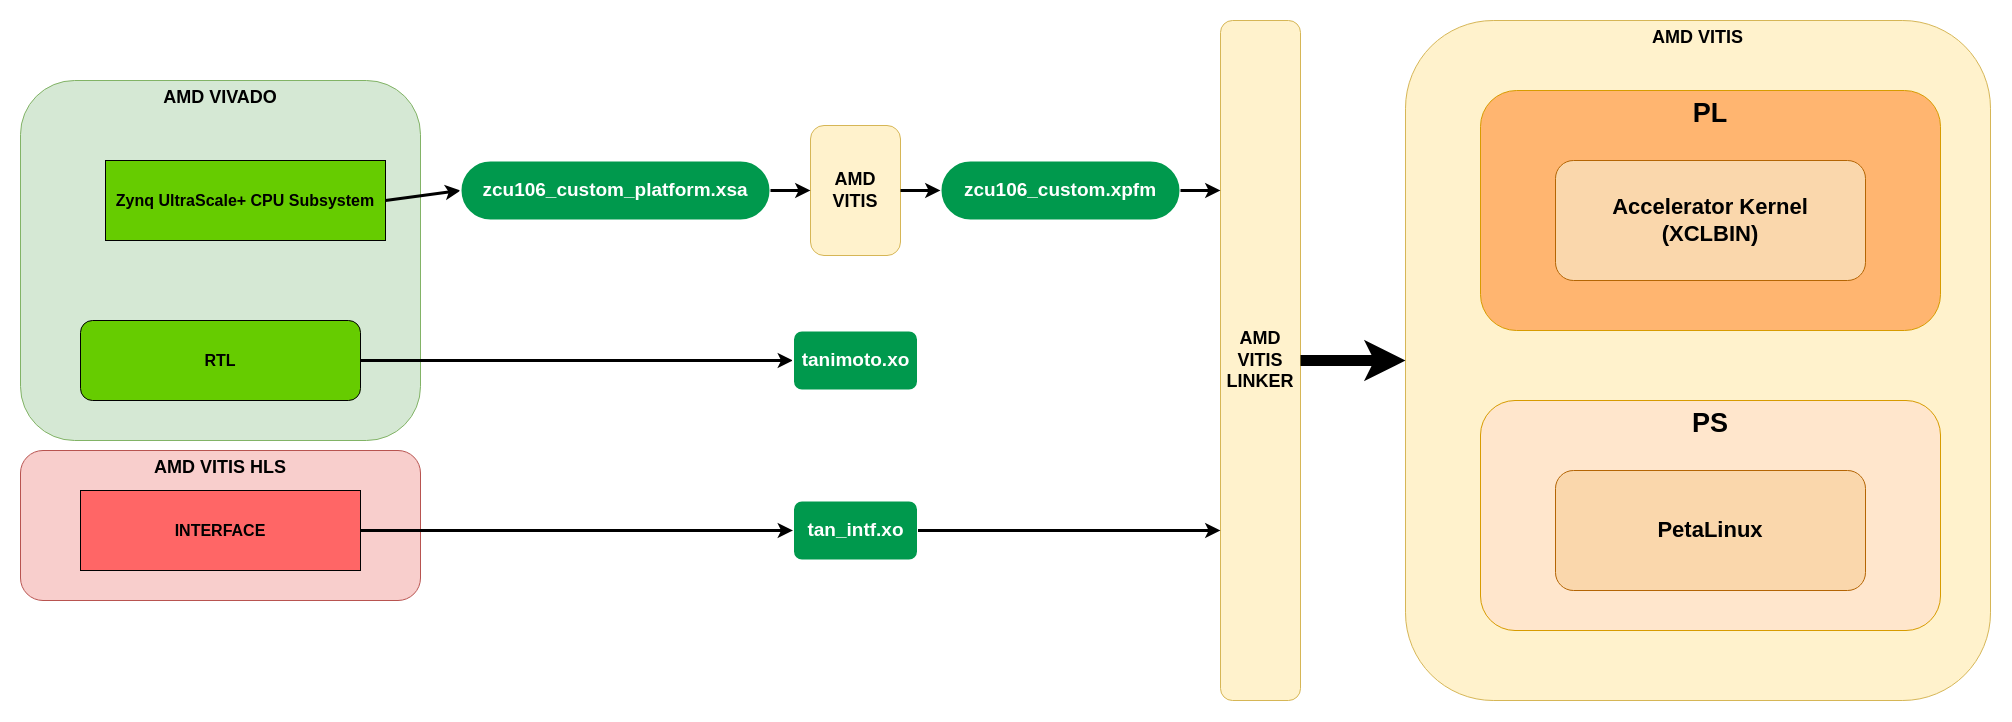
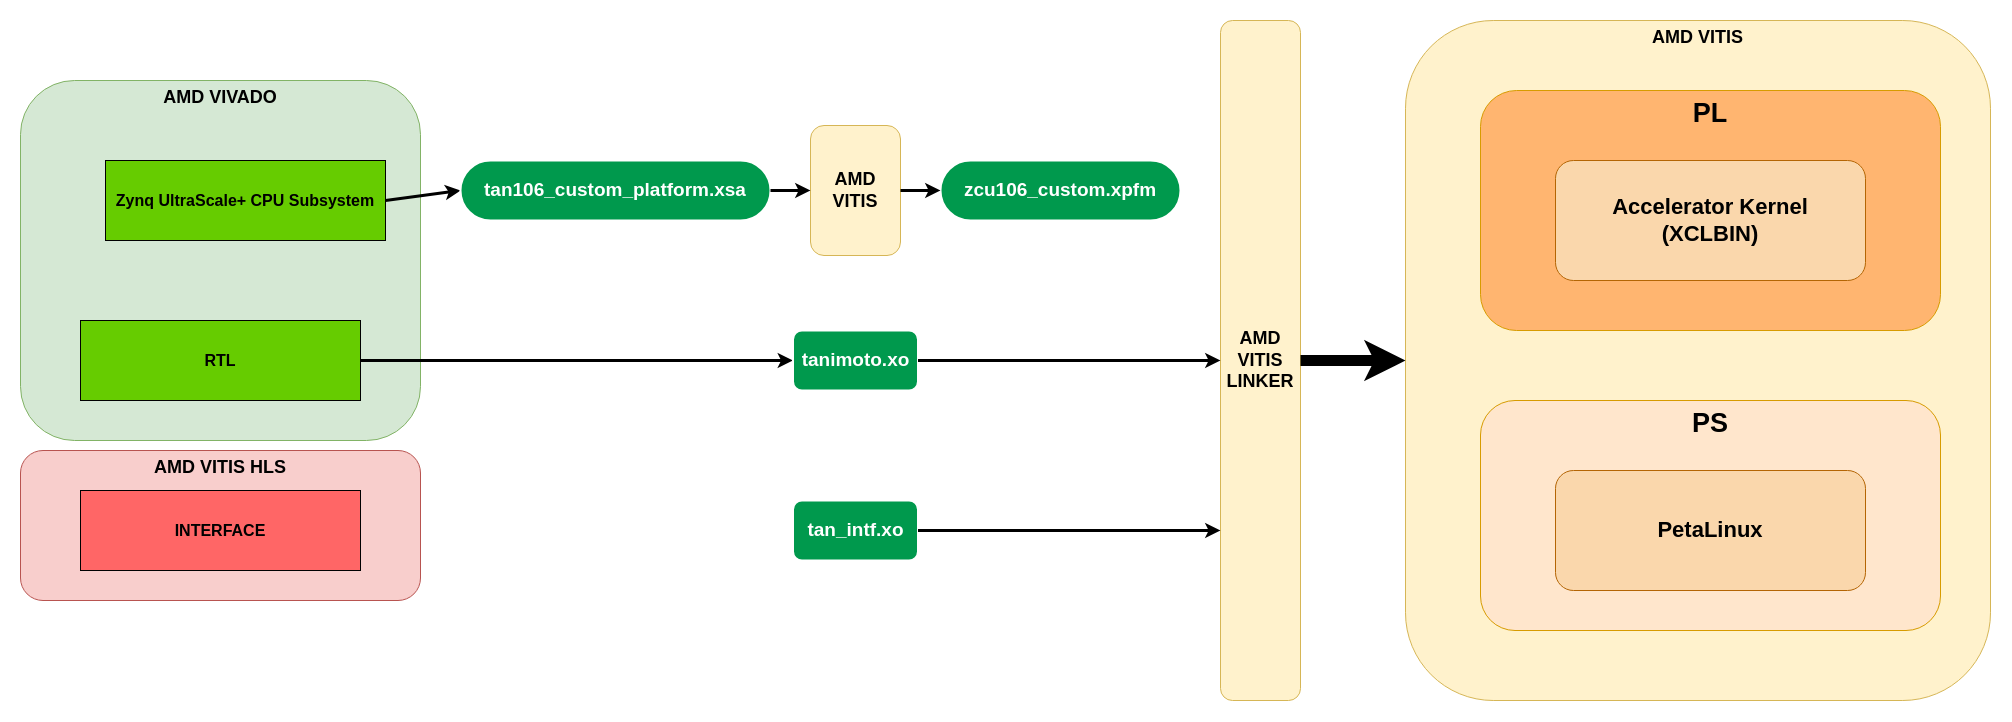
node "zcu106_custom_platform.xsa": label "zcu106_custom_platform.xsa" -> "tan106_custom_platform.xsa"
edge "zcu106_custom.xpfm" -> "AMD VITIS LINKER": removed
node "RTL": shape rounded rectangle -> rectangle
edge "tanimoto.xo" -> "AMD VITIS LINKER": added
edge "INTERFACE" -> "tan_intf.xo": removed
